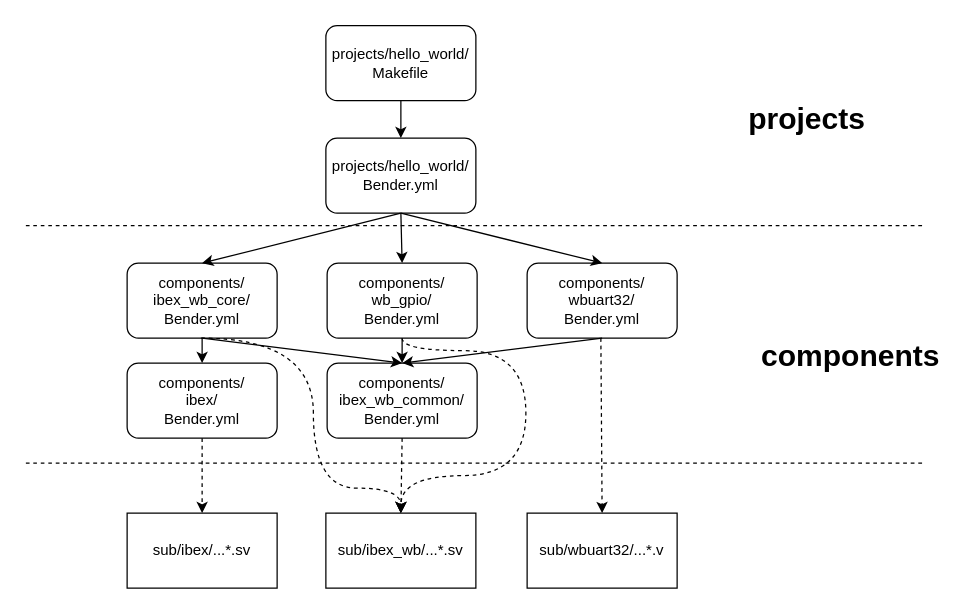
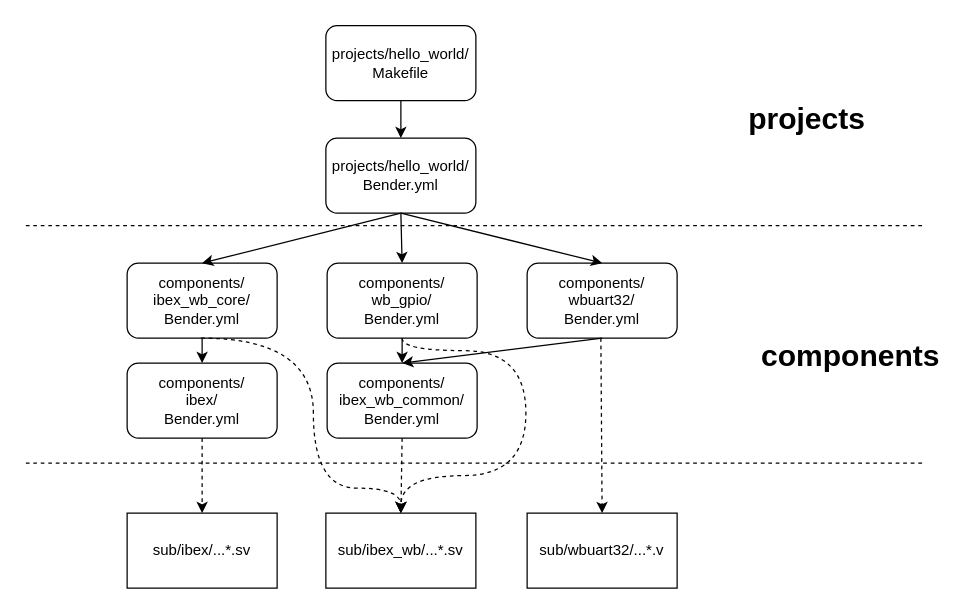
edge "components/ ibex_wb_core/ Bender.yml" -> "components/ ibex_wb_common/ Bender.yml": removed
